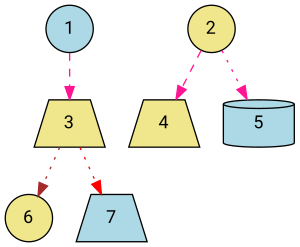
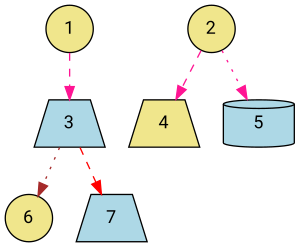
node "1": fillcolor lightblue -> khaki
node "3": fillcolor khaki -> lightblue
edge "3" -> "7": style dotted -> dashed
